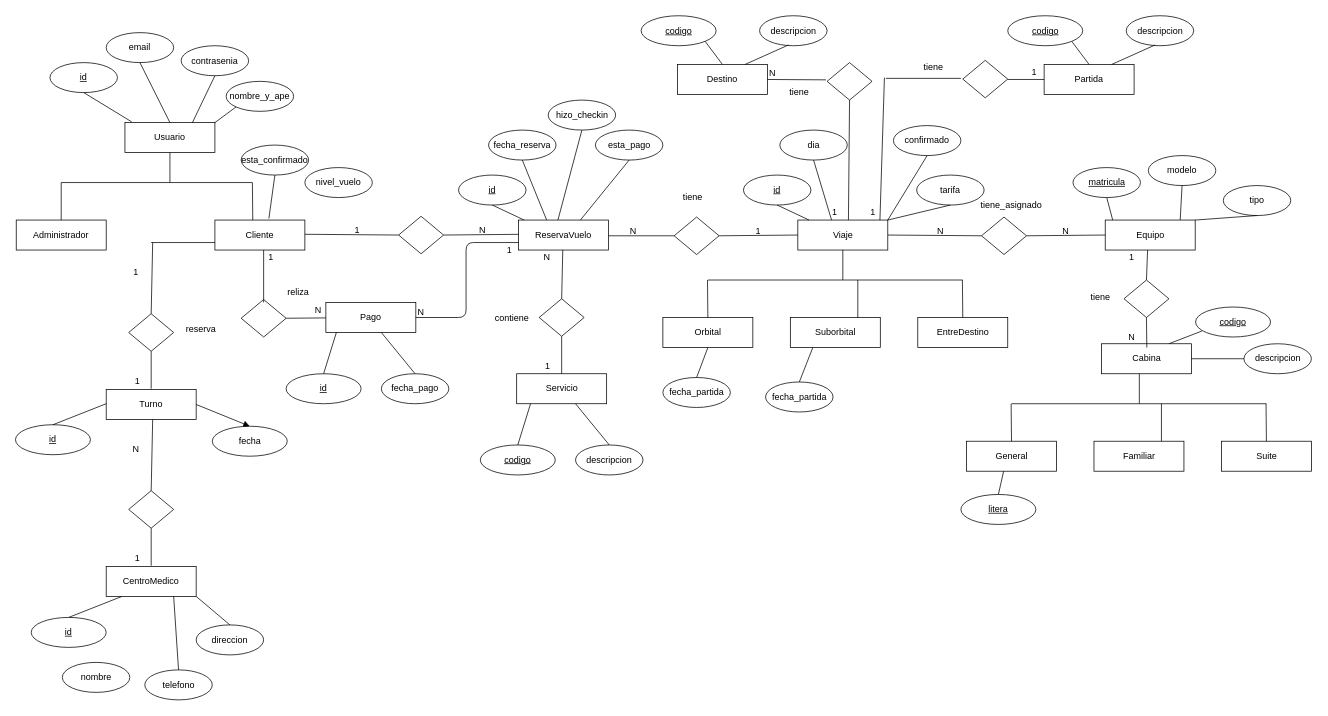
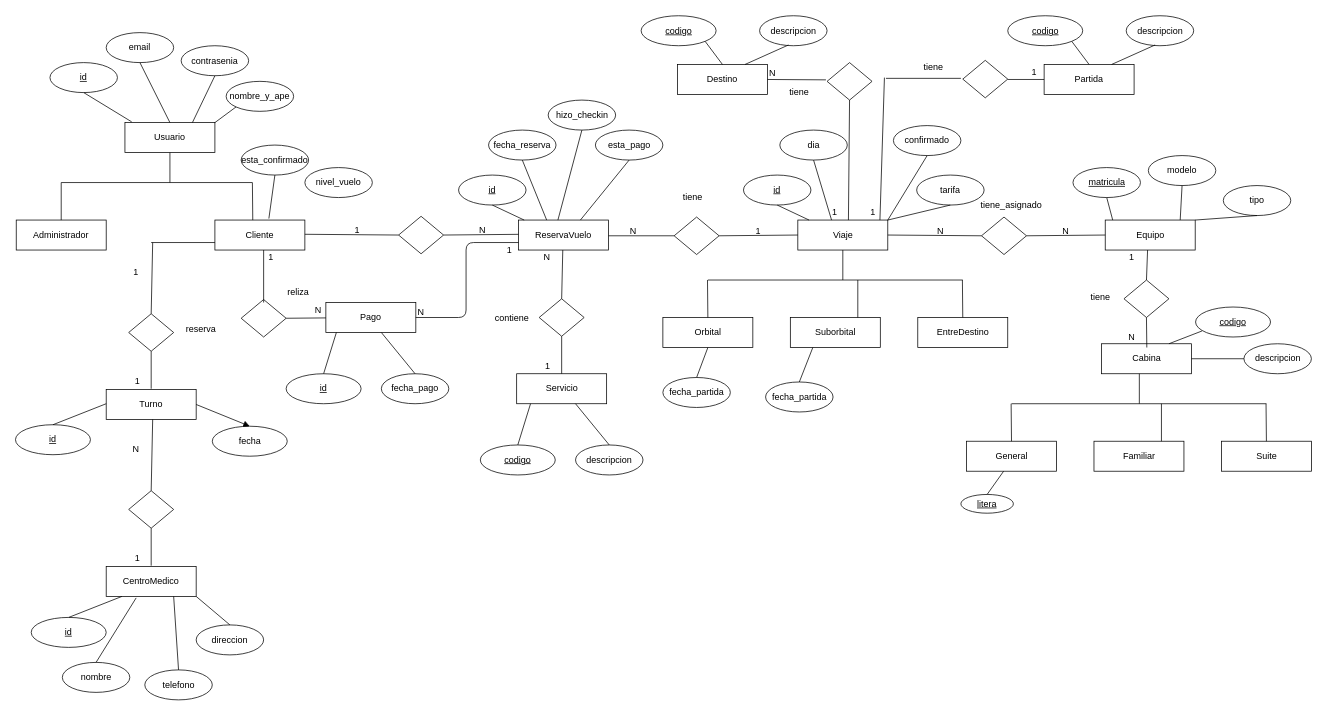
node "litera": size 75x30 -> 53x19
edge "CentroMedico" -- "nombre": added
